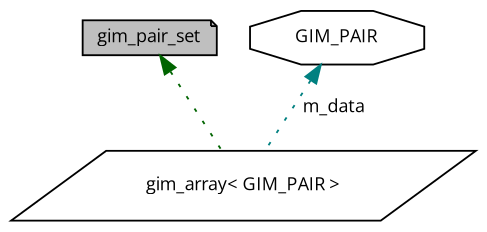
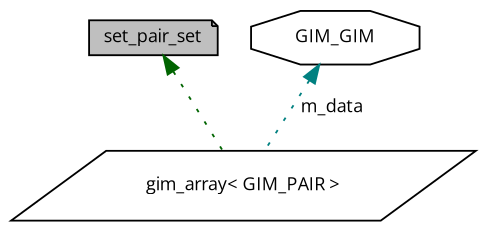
node "gim_pair_set": label "gim_pair_set" -> "set_pair_set"
node "GIM_PAIR": label "GIM_PAIR" -> "GIM_GIM"
